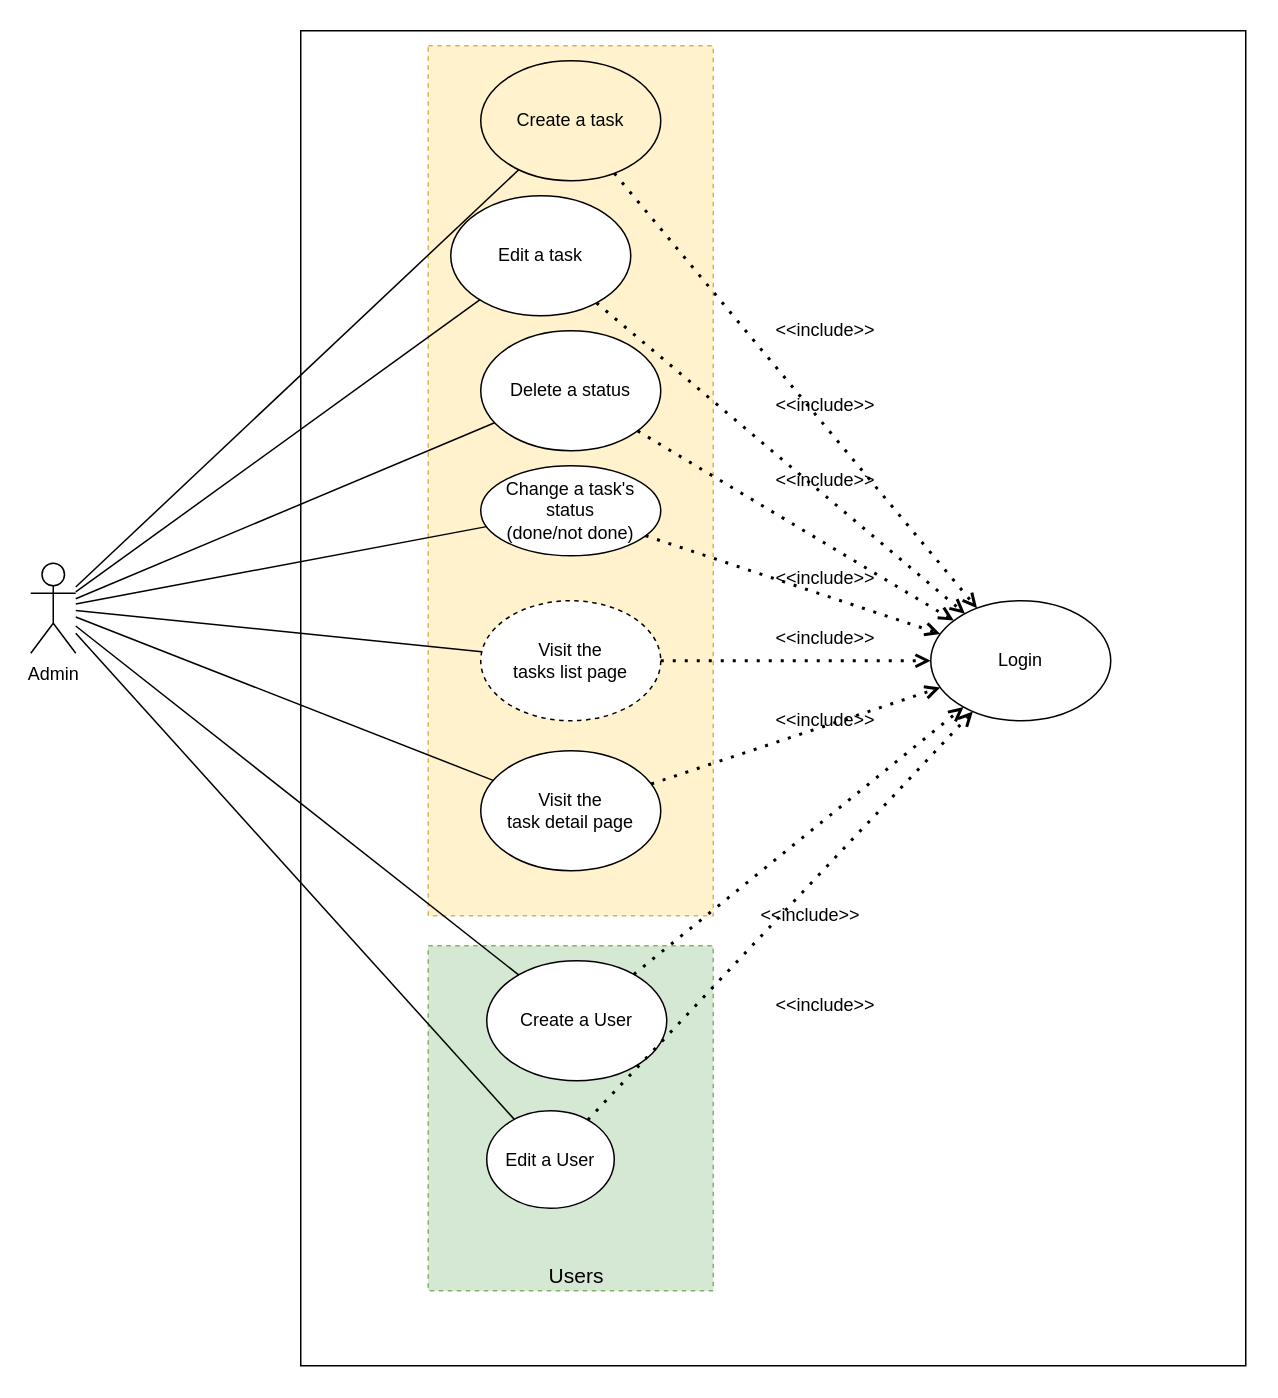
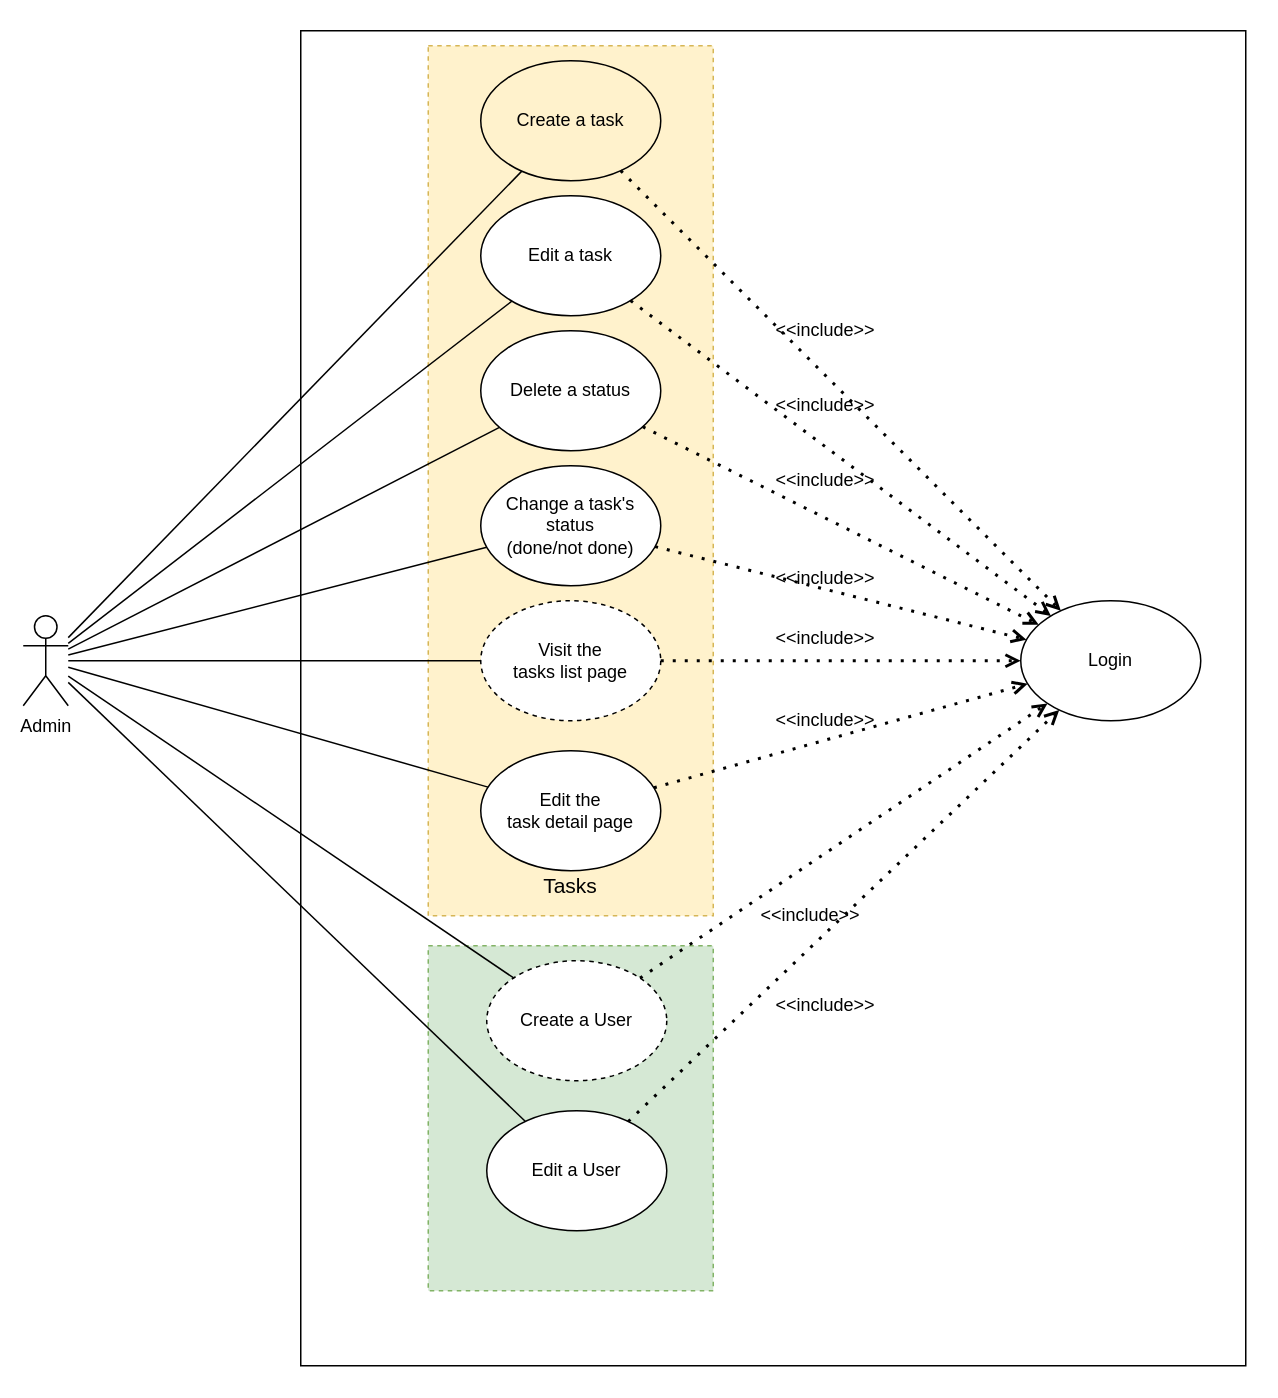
node "Edit a task": moved (541, 256) -> (571, 256)
node "Change a task's status (done/not done)": size 180x90 -> 180x120
node "Admin": moved (53, 608) -> (46, 661)
node "Login": moved (1021, 661) -> (1111, 661)
node "Visit the task detail page": label "Visit the task detail page" -> "Edit the task detail page"
node "Tasks": added
node "Create a User": style solid -> dashed
node "Edit a User": size 128x98 -> 180x120
node "Users": removed
